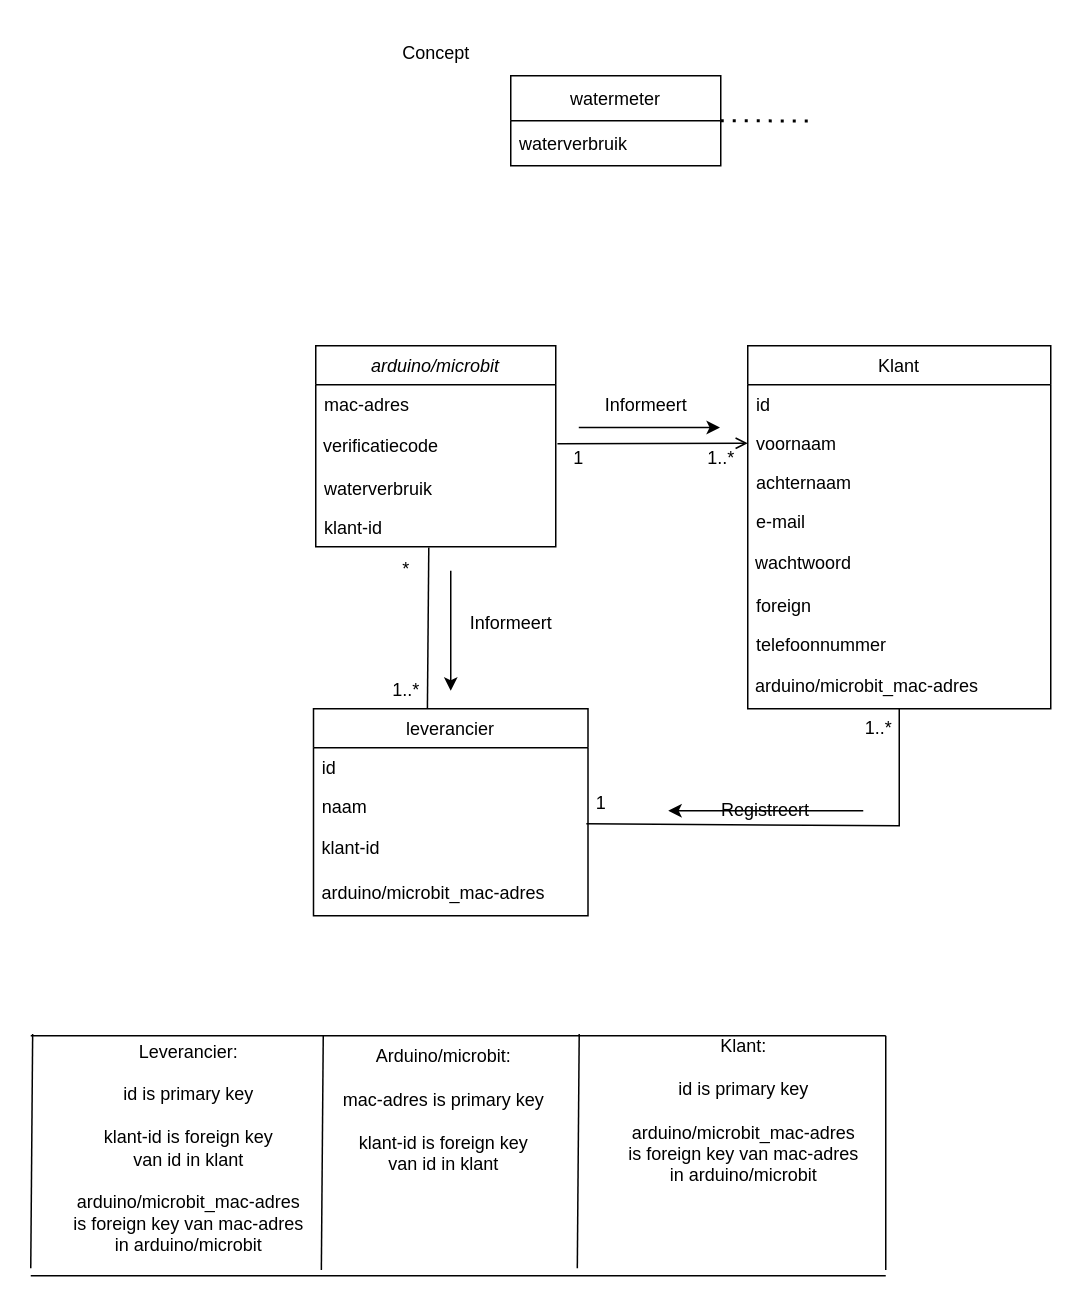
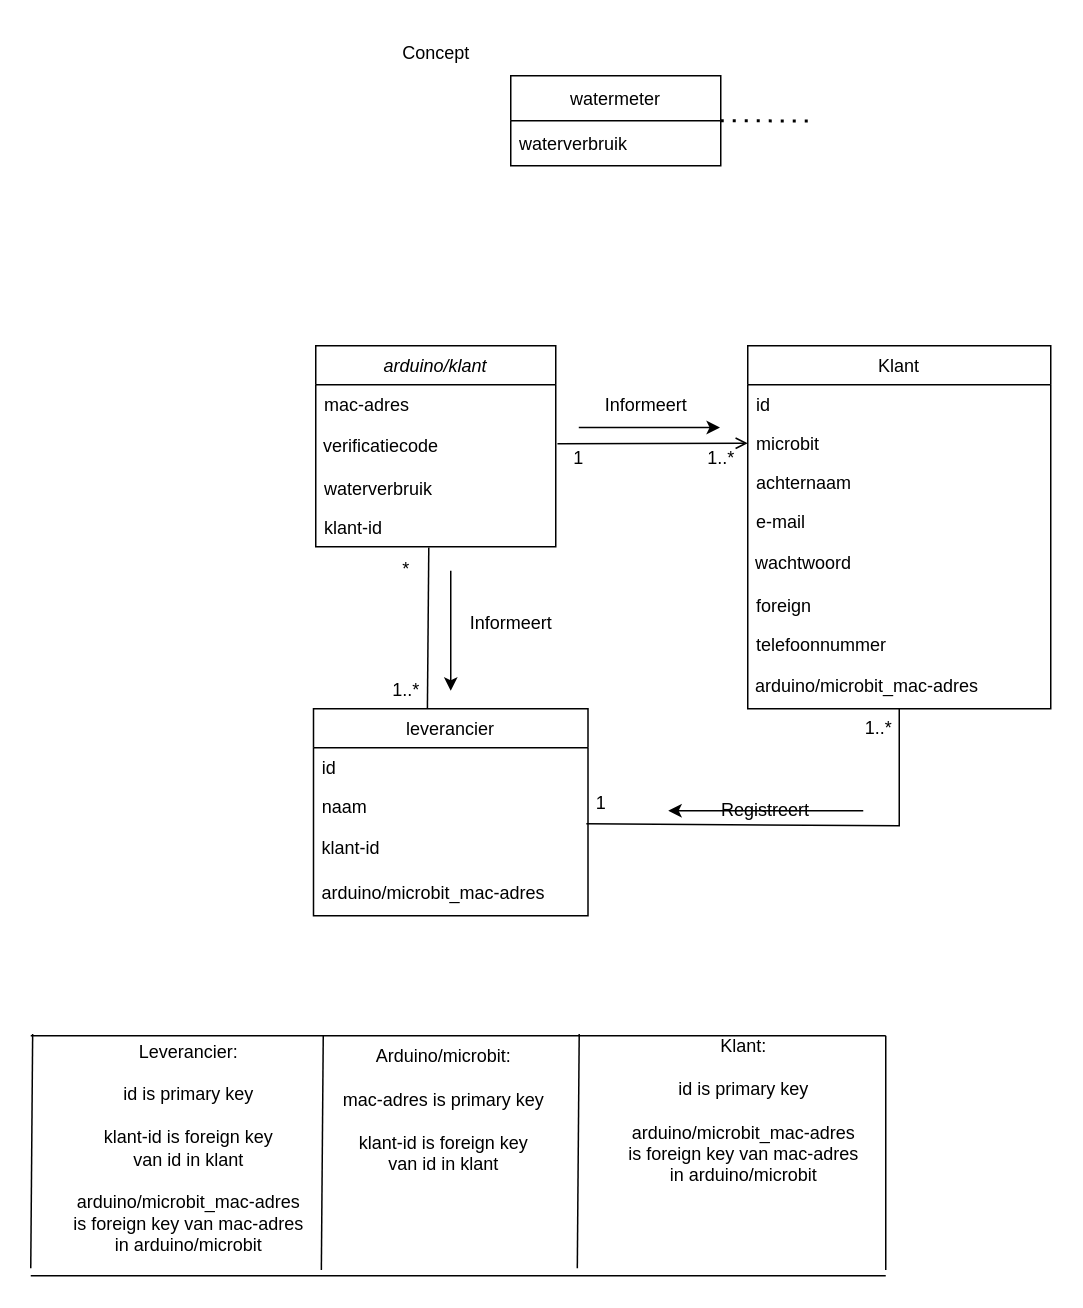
node "arduino/microbit": label "arduino/microbit" -> "arduino/klant"
node "voornaam": label "voornaam" -> "microbit"
